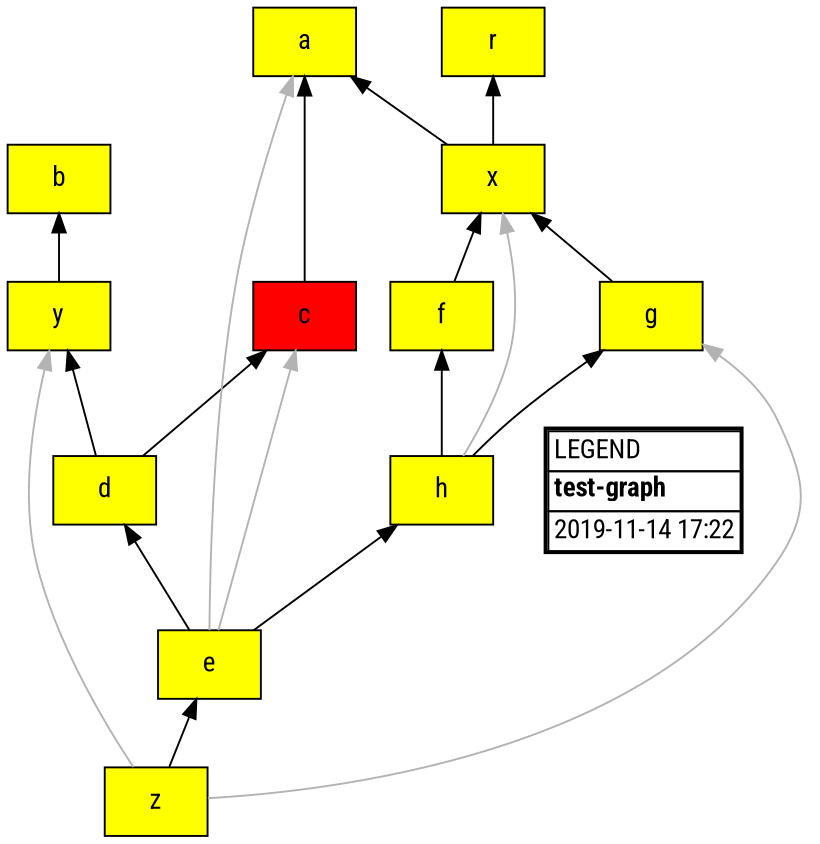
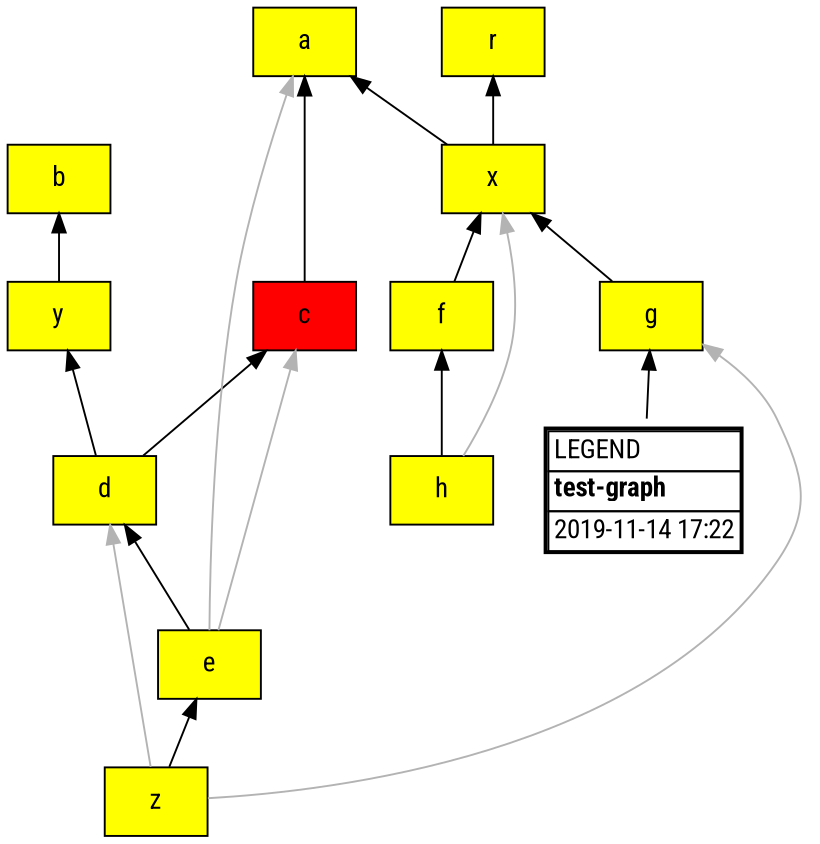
edge "h" -> "g": now "LEGEND" -> "g"
edge "z" -> "y": now "z" -> "d"
edge "e" -> "h": removed
